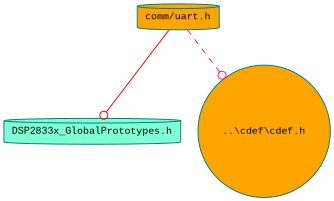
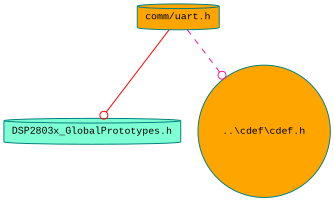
node "DSP2833x_GlobalPrototypes.h": label "DSP2833x_GlobalPrototypes.h" -> "DSP2803x_GlobalPrototypes.h"
